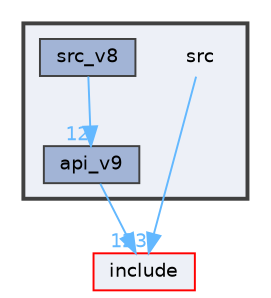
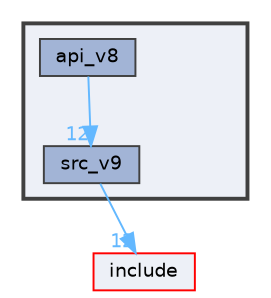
node "src_v8": label "src_v8" -> "api_v8"
node "src": removed
node "api_v9": label "api_v9" -> "src_v9"
